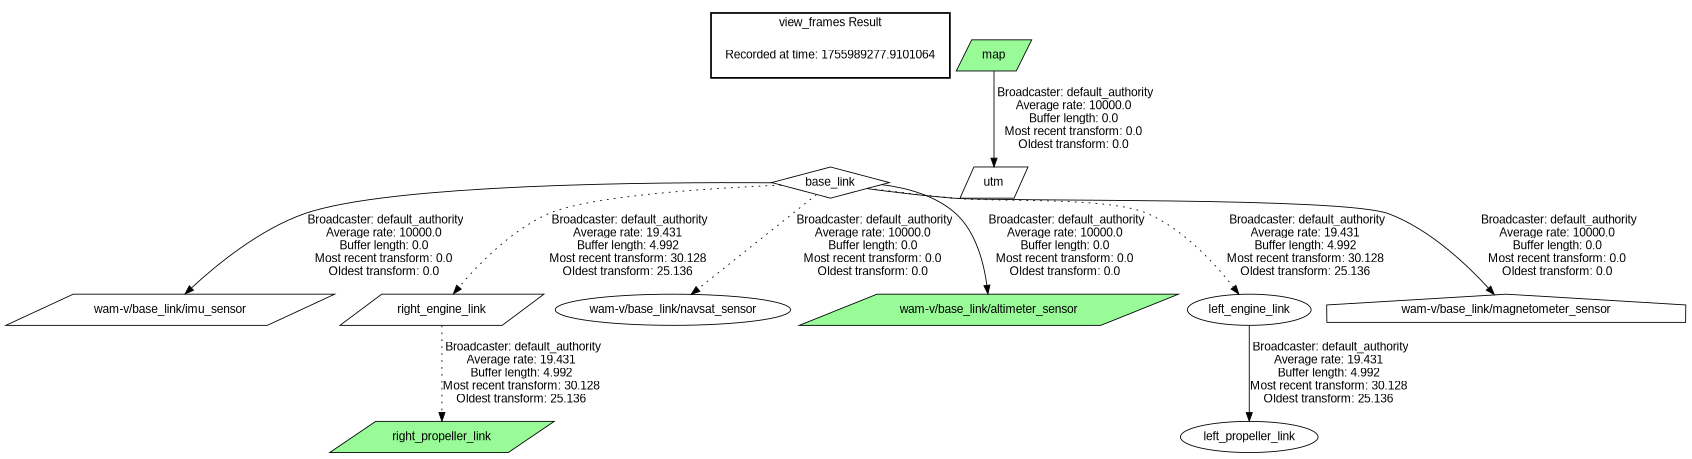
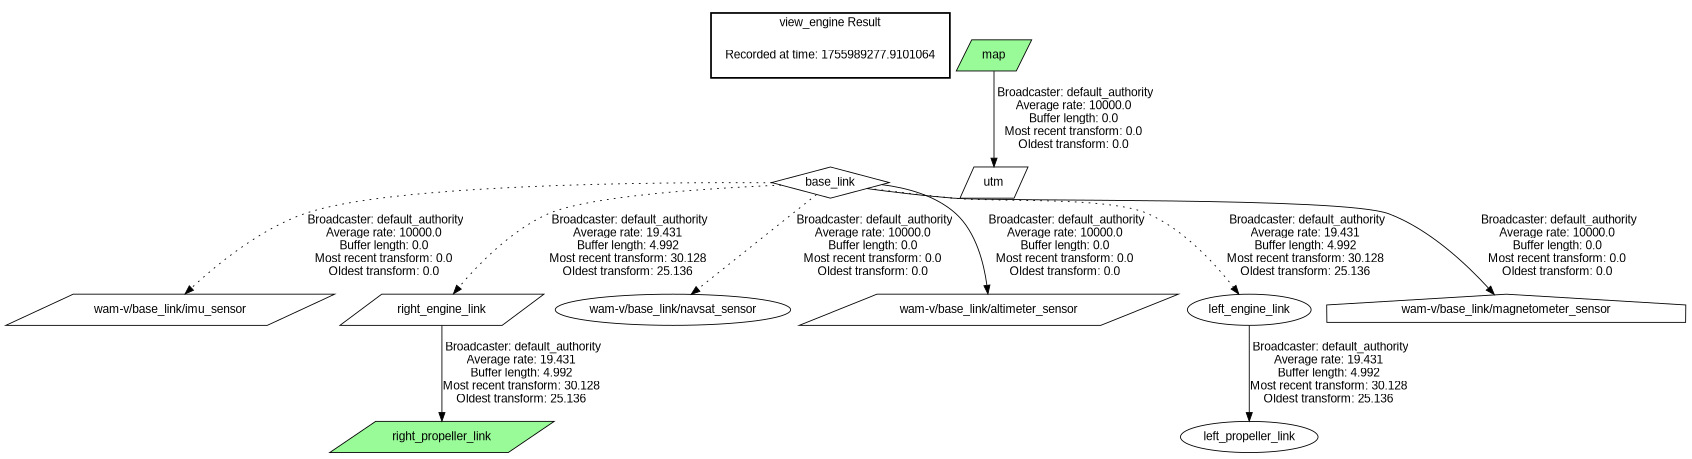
cluster "view_frames Result": label "view_frames Result" -> "view_engine Result"
edge "base_link" -> "wam-v/base_link/imu_sensor": style solid -> dotted
node "wam-v/base_link/altimeter_sensor": fillcolor palegreen -> white
edge "right_engine_link" -> "right_propeller_link": style dotted -> solid
